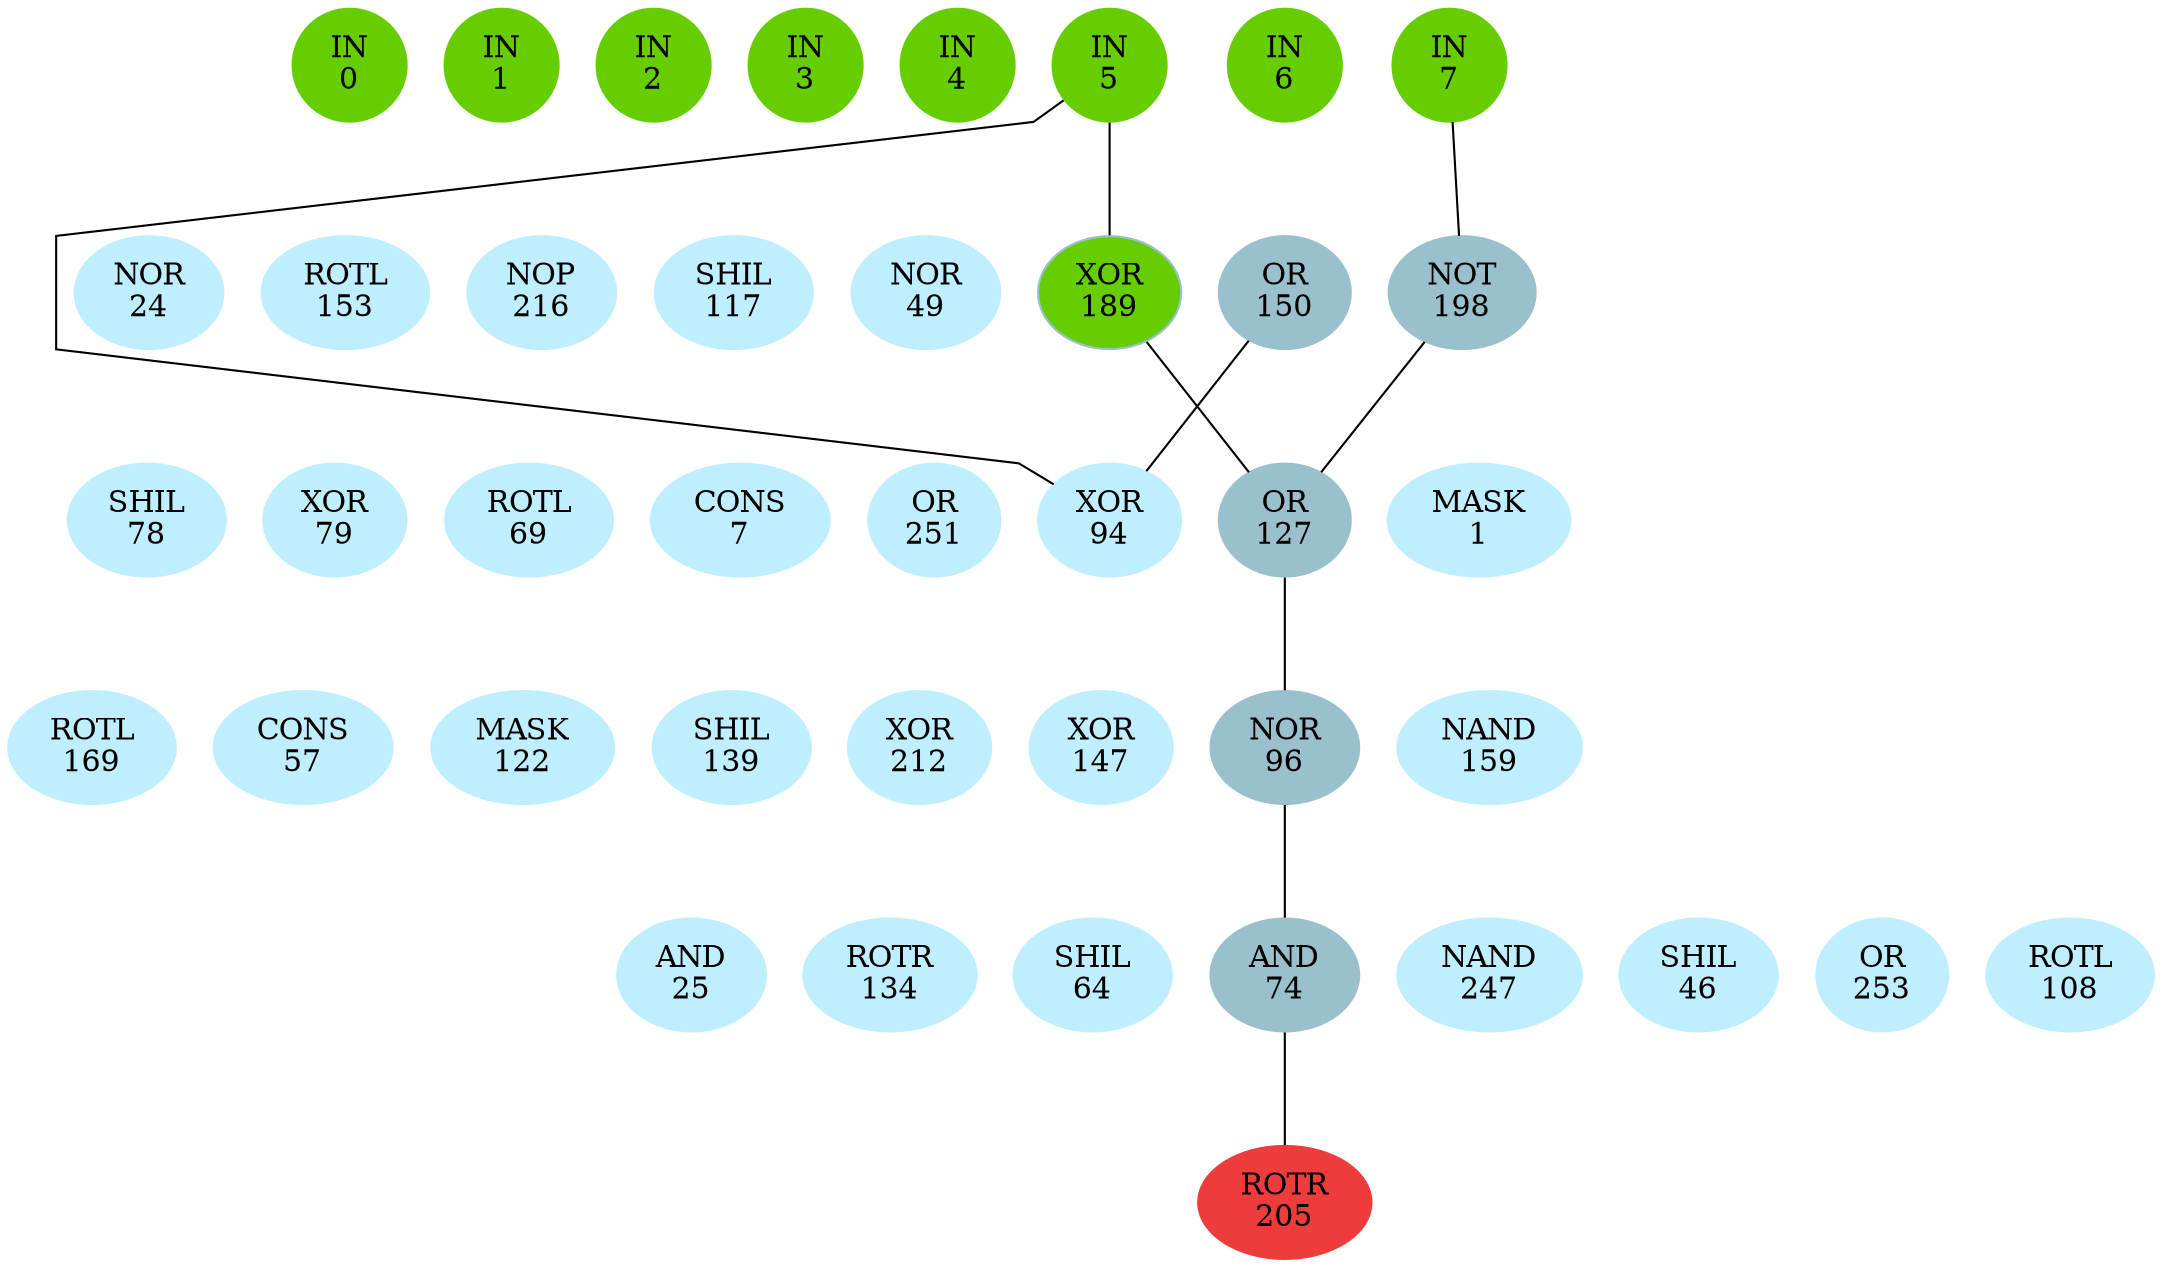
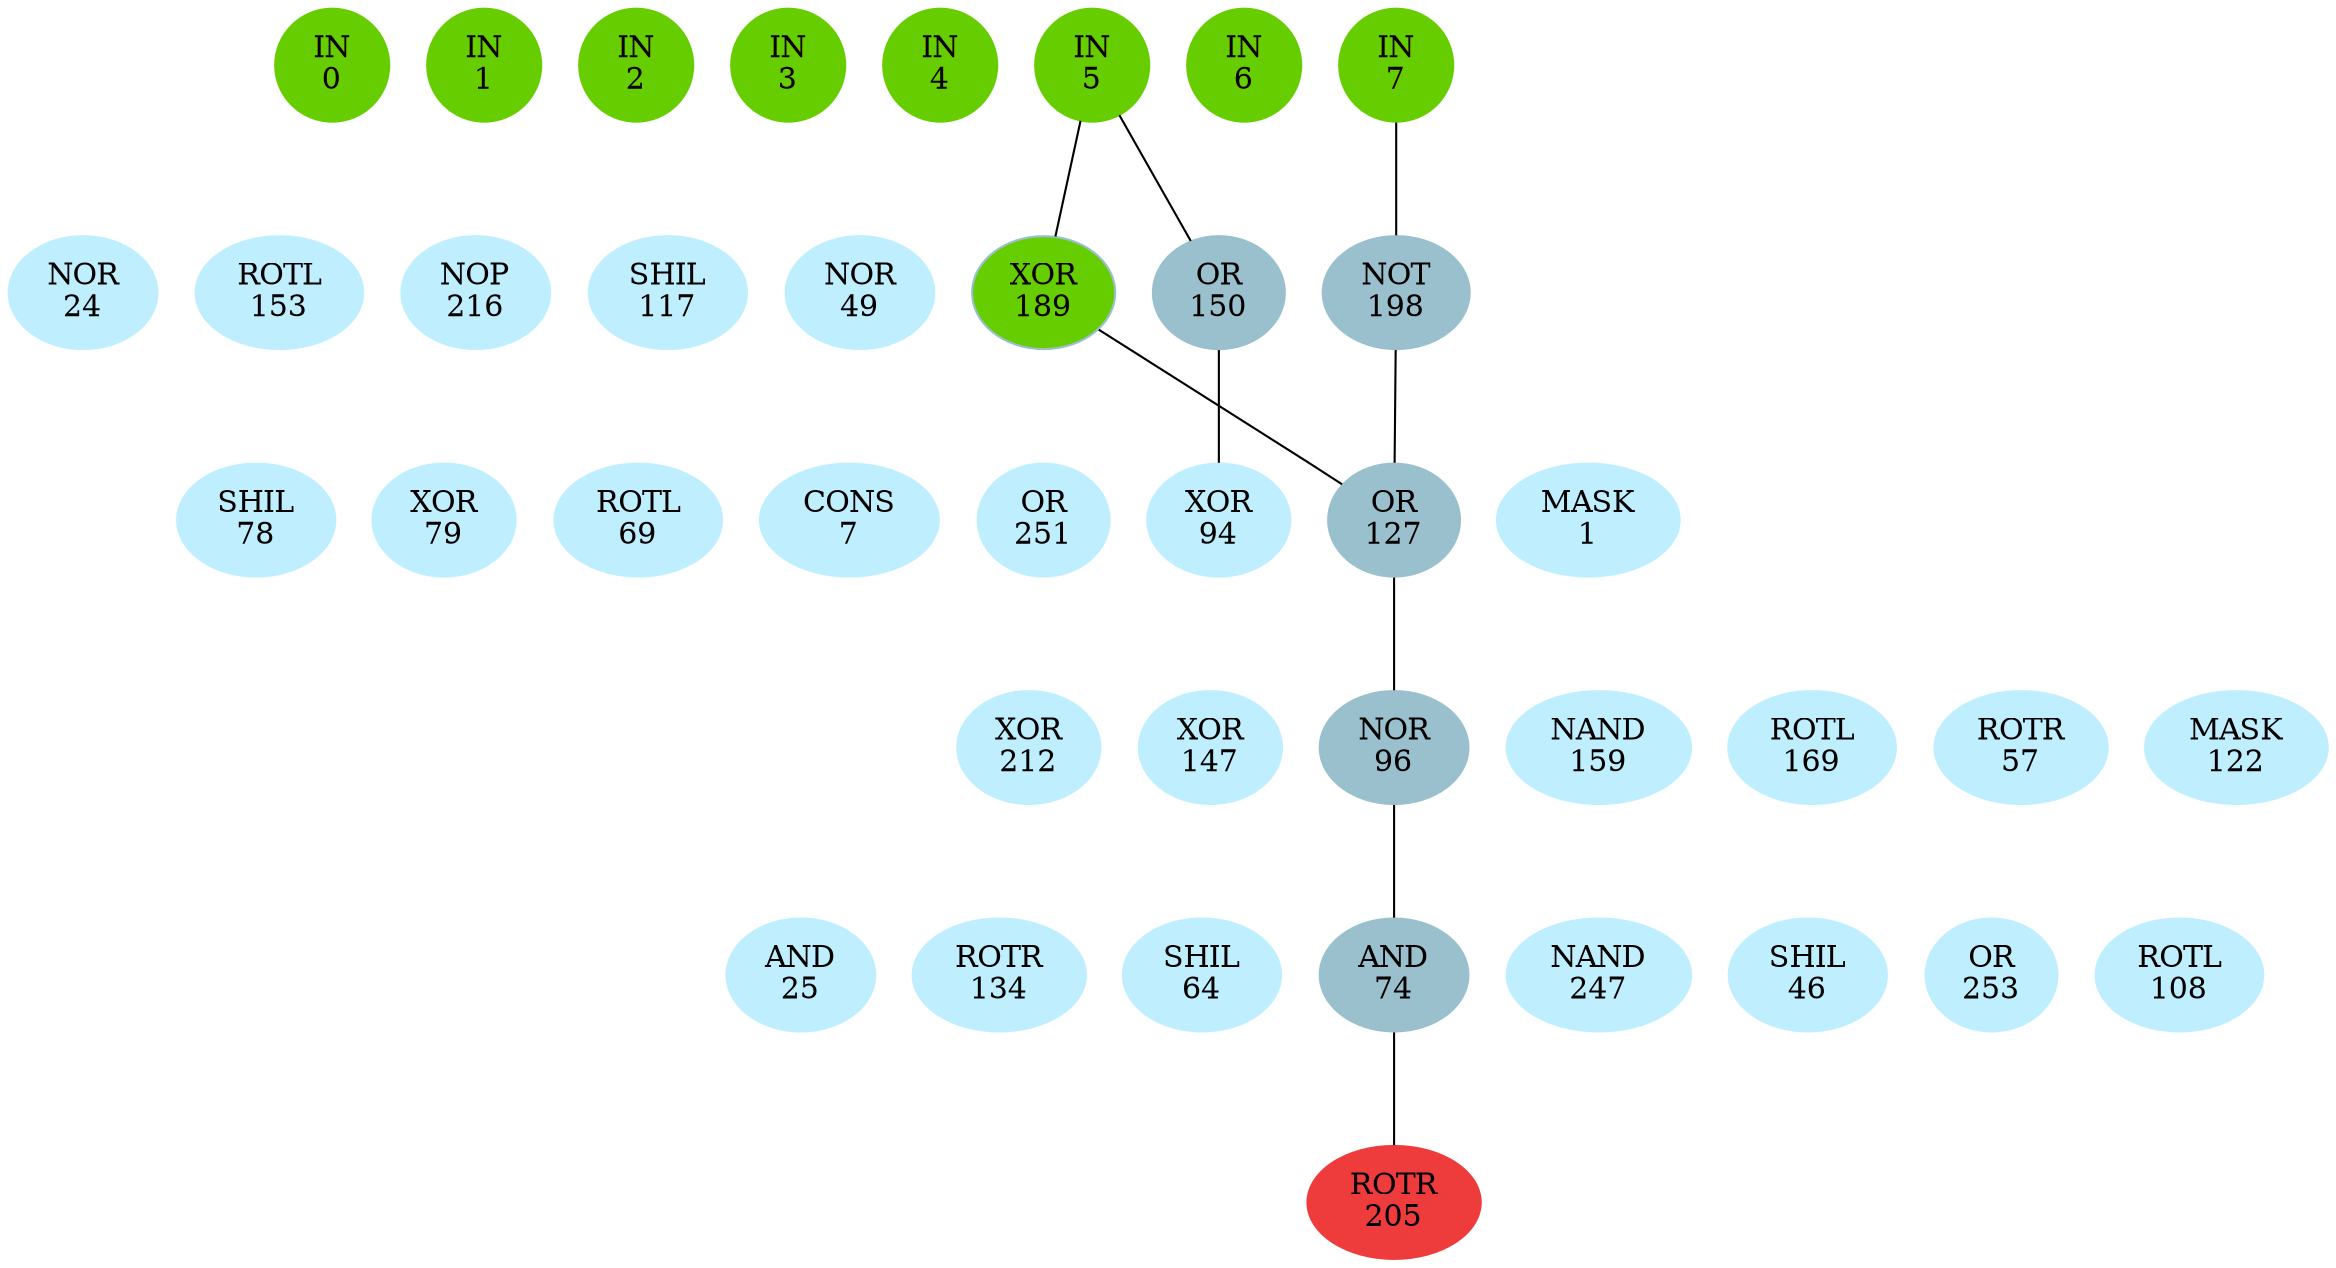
edge "IN 5" -- "XOR 94": now "IN 5" -- "OR 150"
node "CONS 57": label "CONS 57" -> "ROTR 57"
node "SHIL 139": removed
